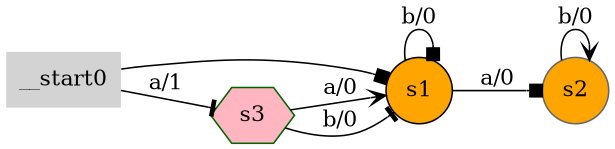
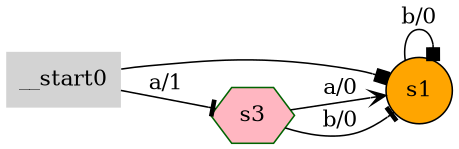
node "s2": removed
